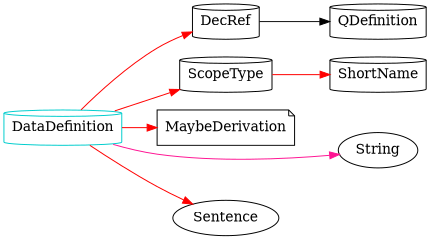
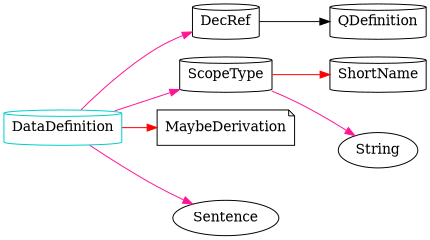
edge "DataDefinition" -> "DecRef": color red -> deeppink
edge "DataDefinition" -> "ScopeType": color red -> deeppink
edge "DataDefinition" -> "String": now "ScopeType" -> "String"
edge "DataDefinition" -> "Sentence": color red -> deeppink
